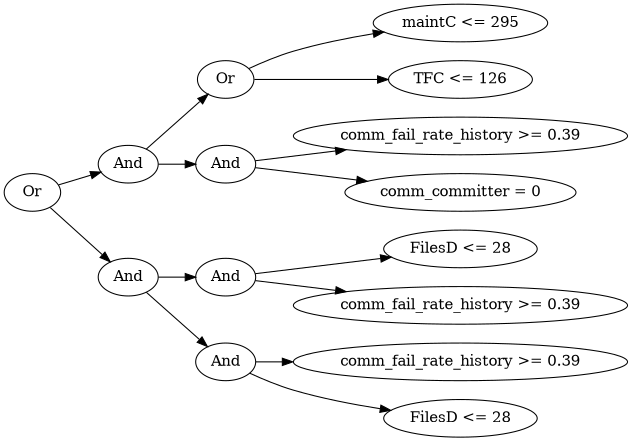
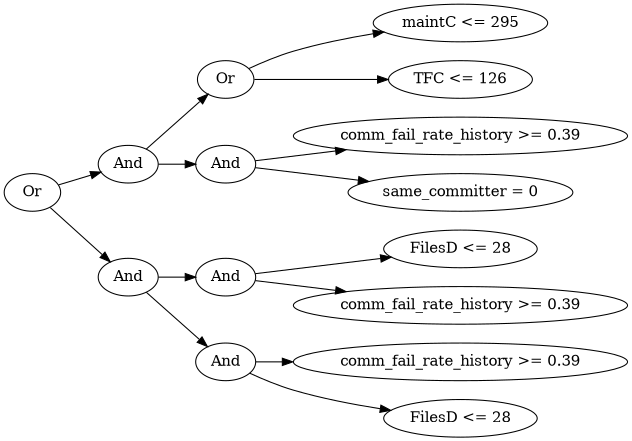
node "comm_committer = 0": label "comm_committer = 0" -> "same_committer = 0"
